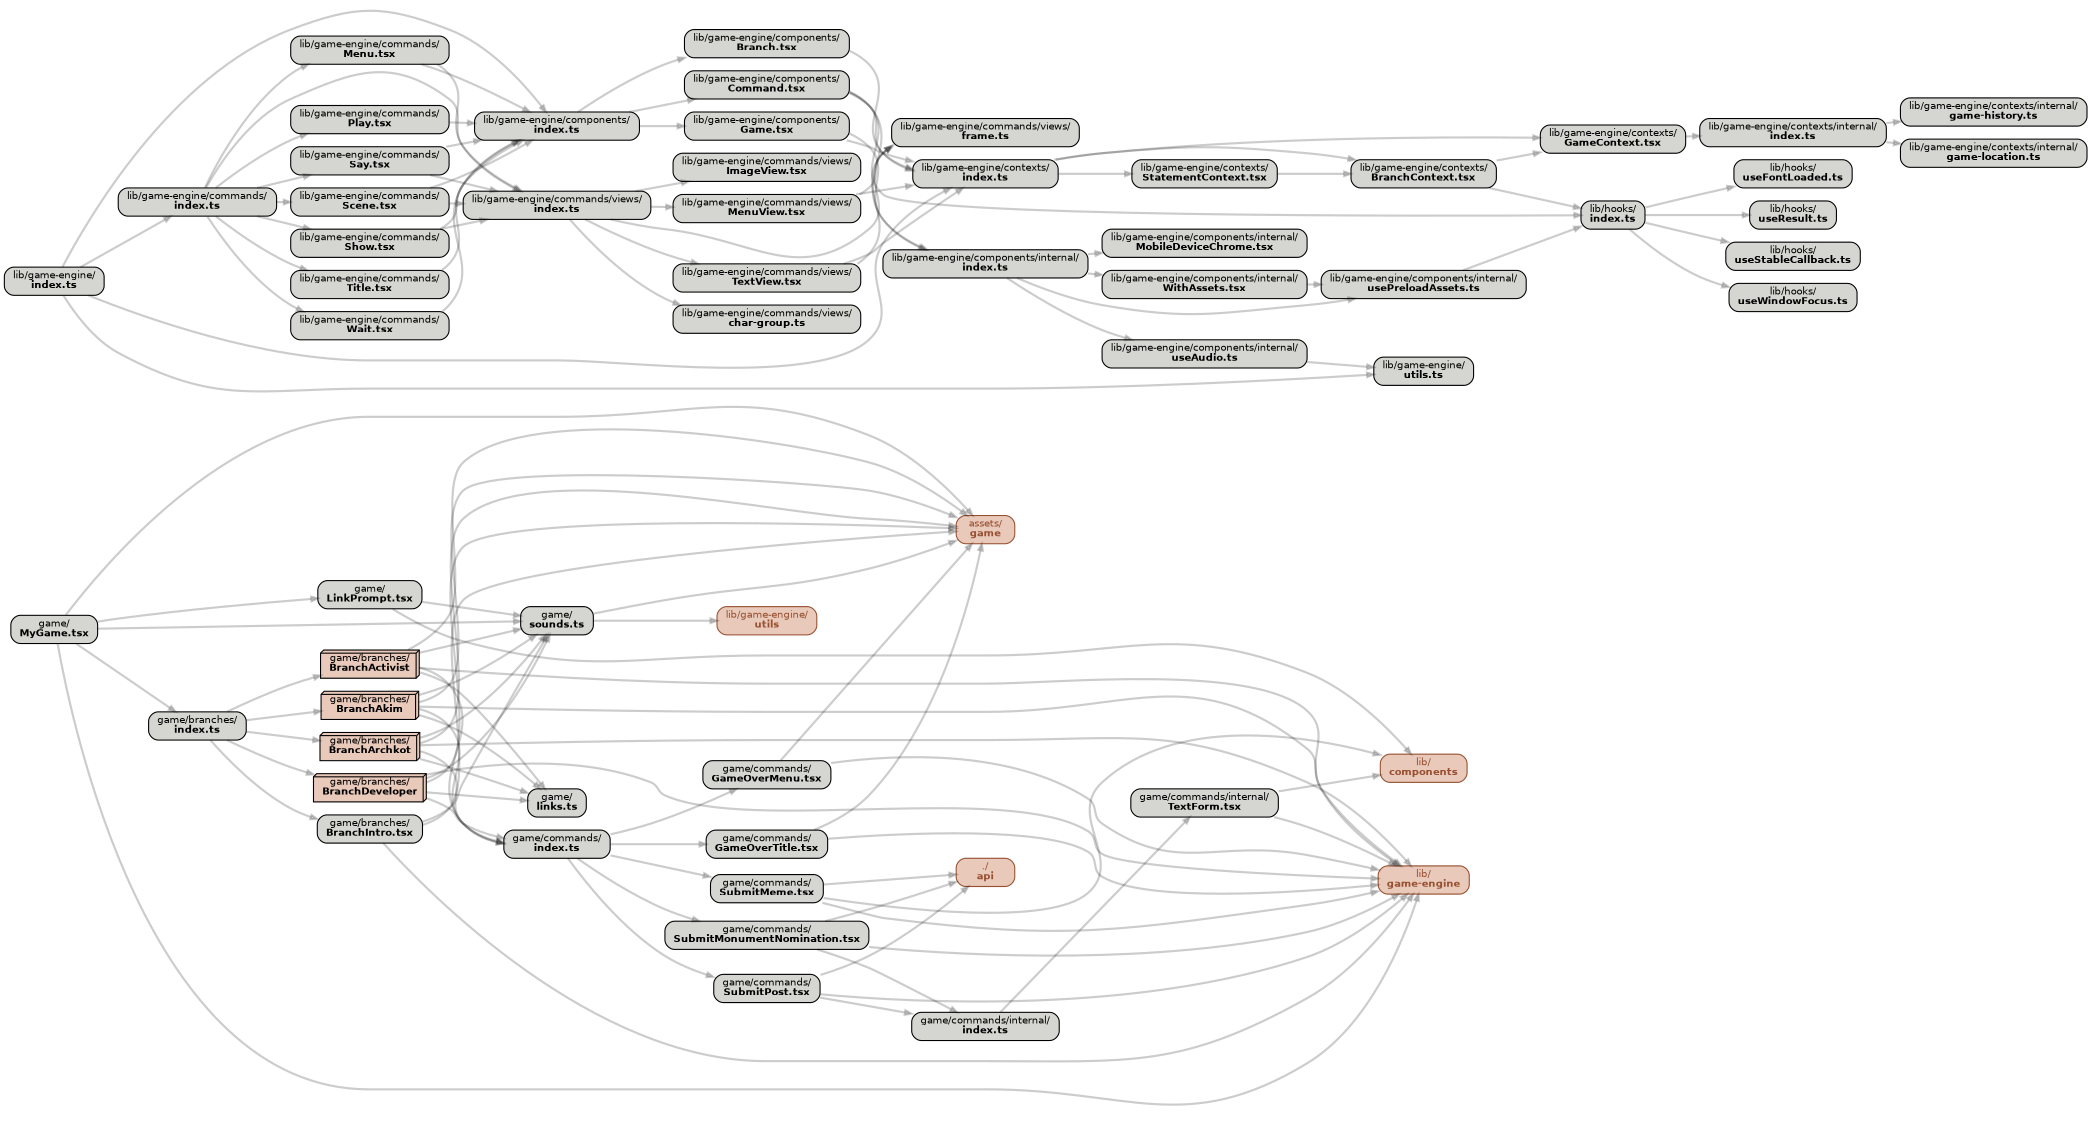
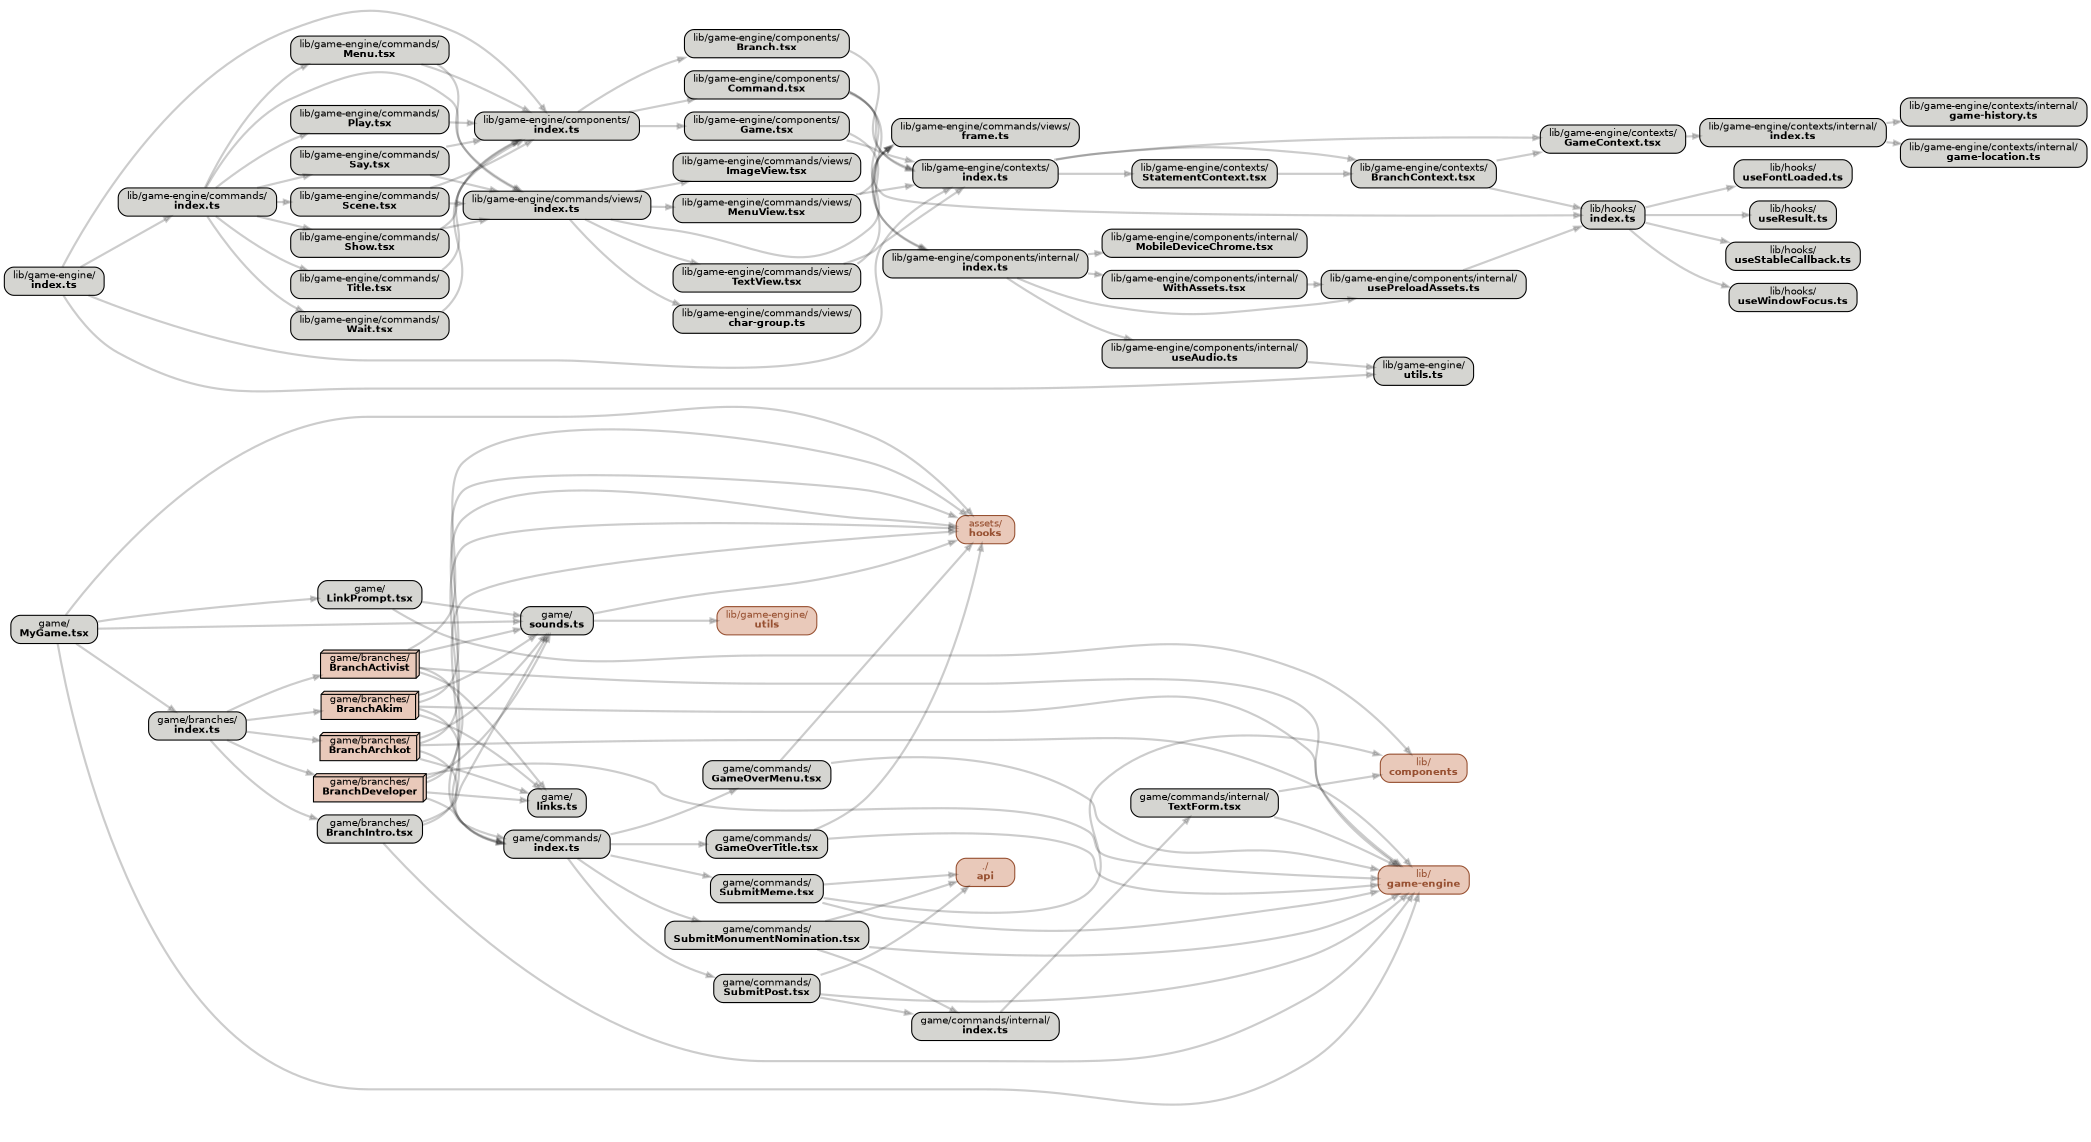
node "assets/": text "game" -> "hooks"
